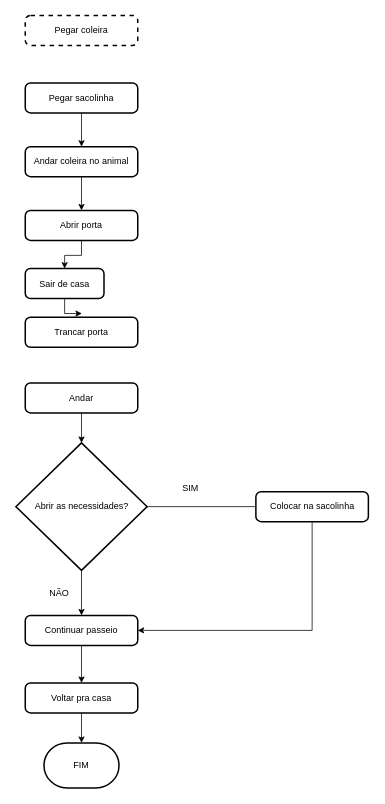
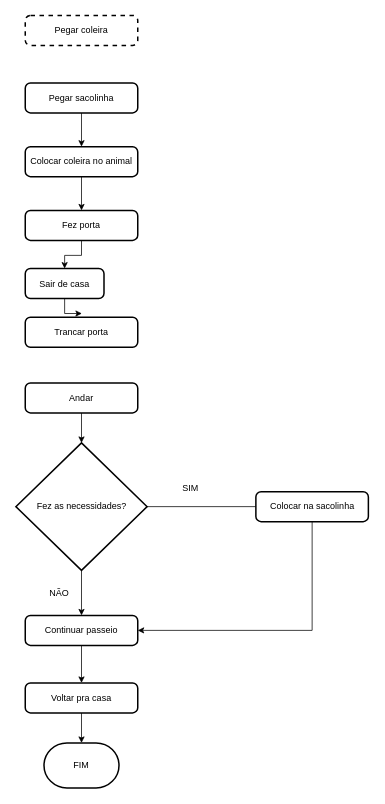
node "Andar coleira no animal": label "Andar coleira no animal" -> "Colocar coleira no animal"
node "Abrir porta": label "Abrir porta" -> "Fez porta"
node "Abrir as necessidades?": label "Abrir as necessidades?" -> "Fez as necessidades?"
